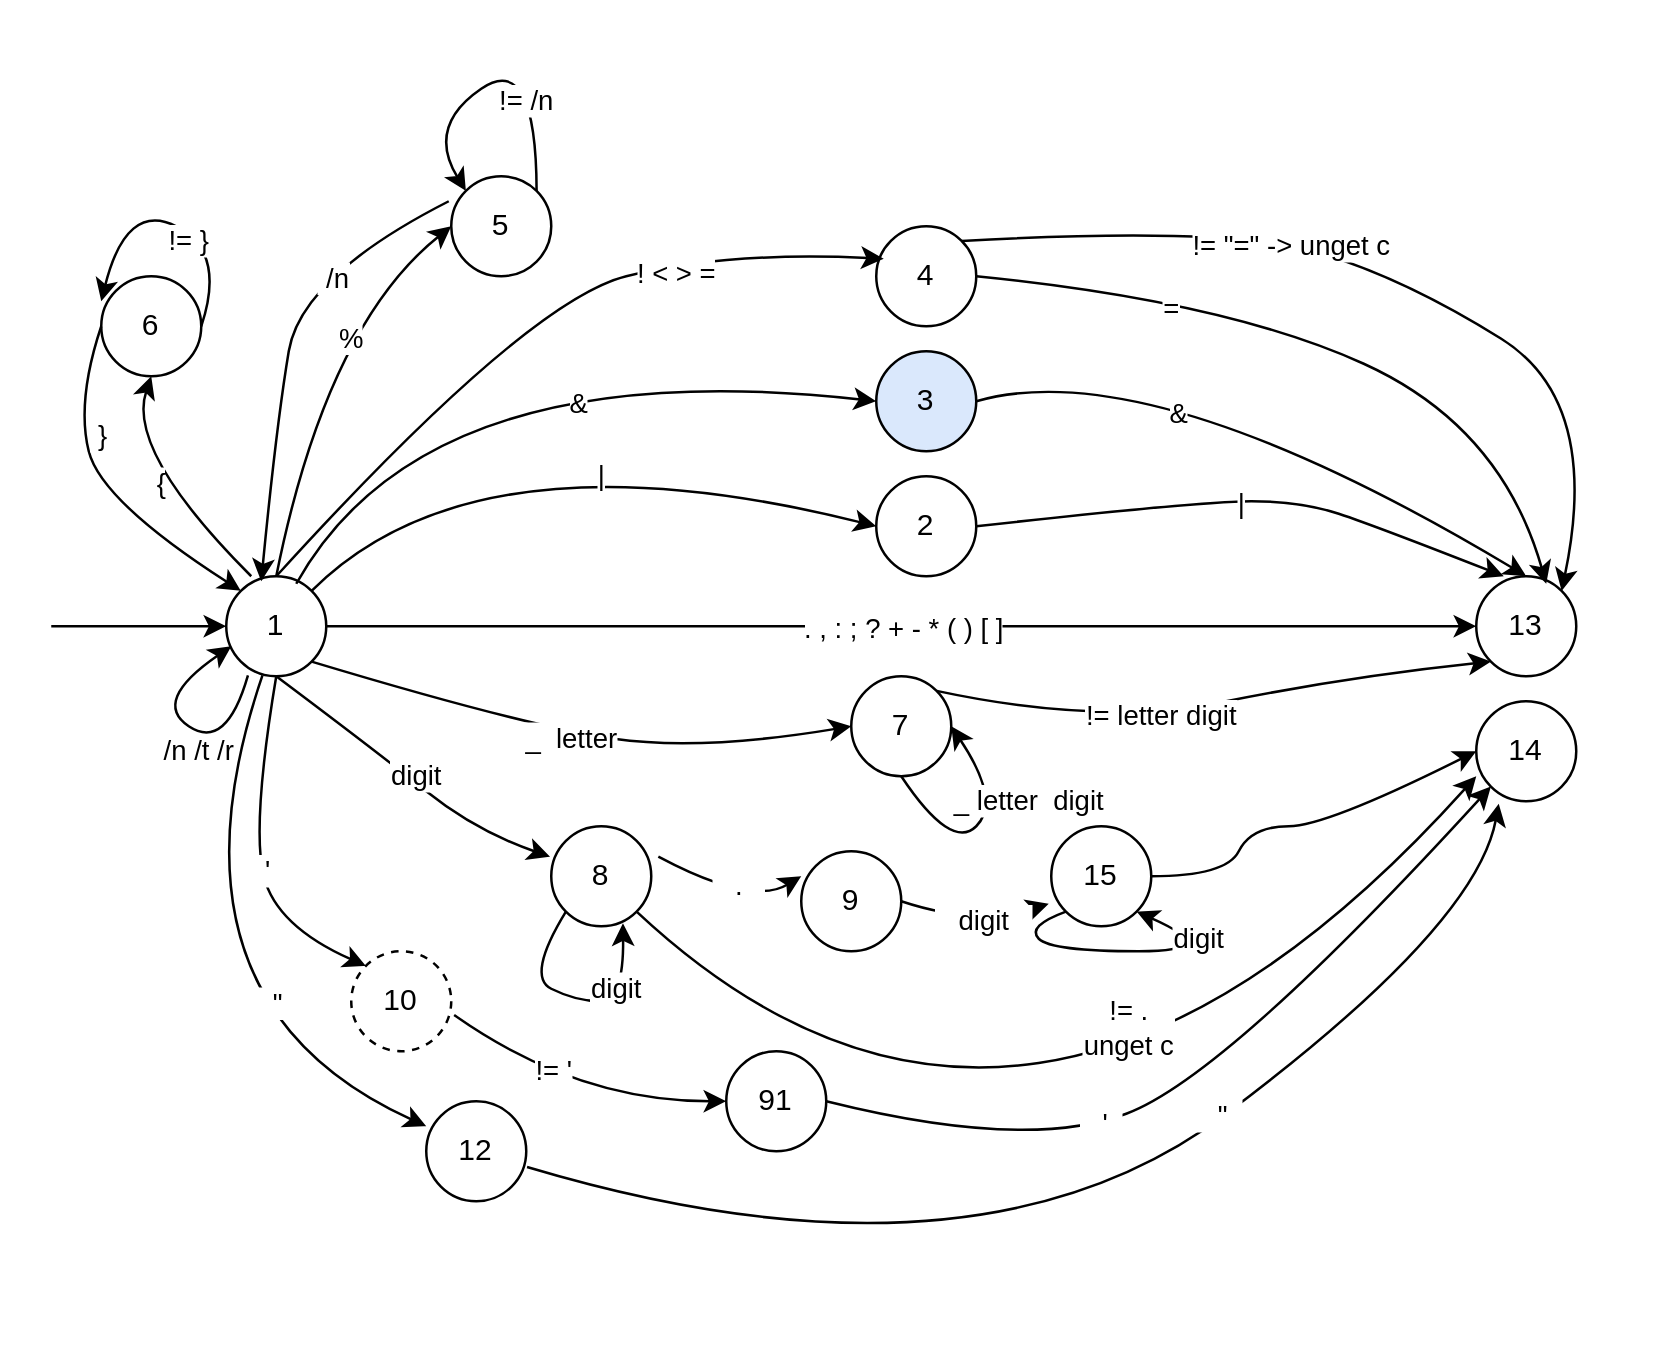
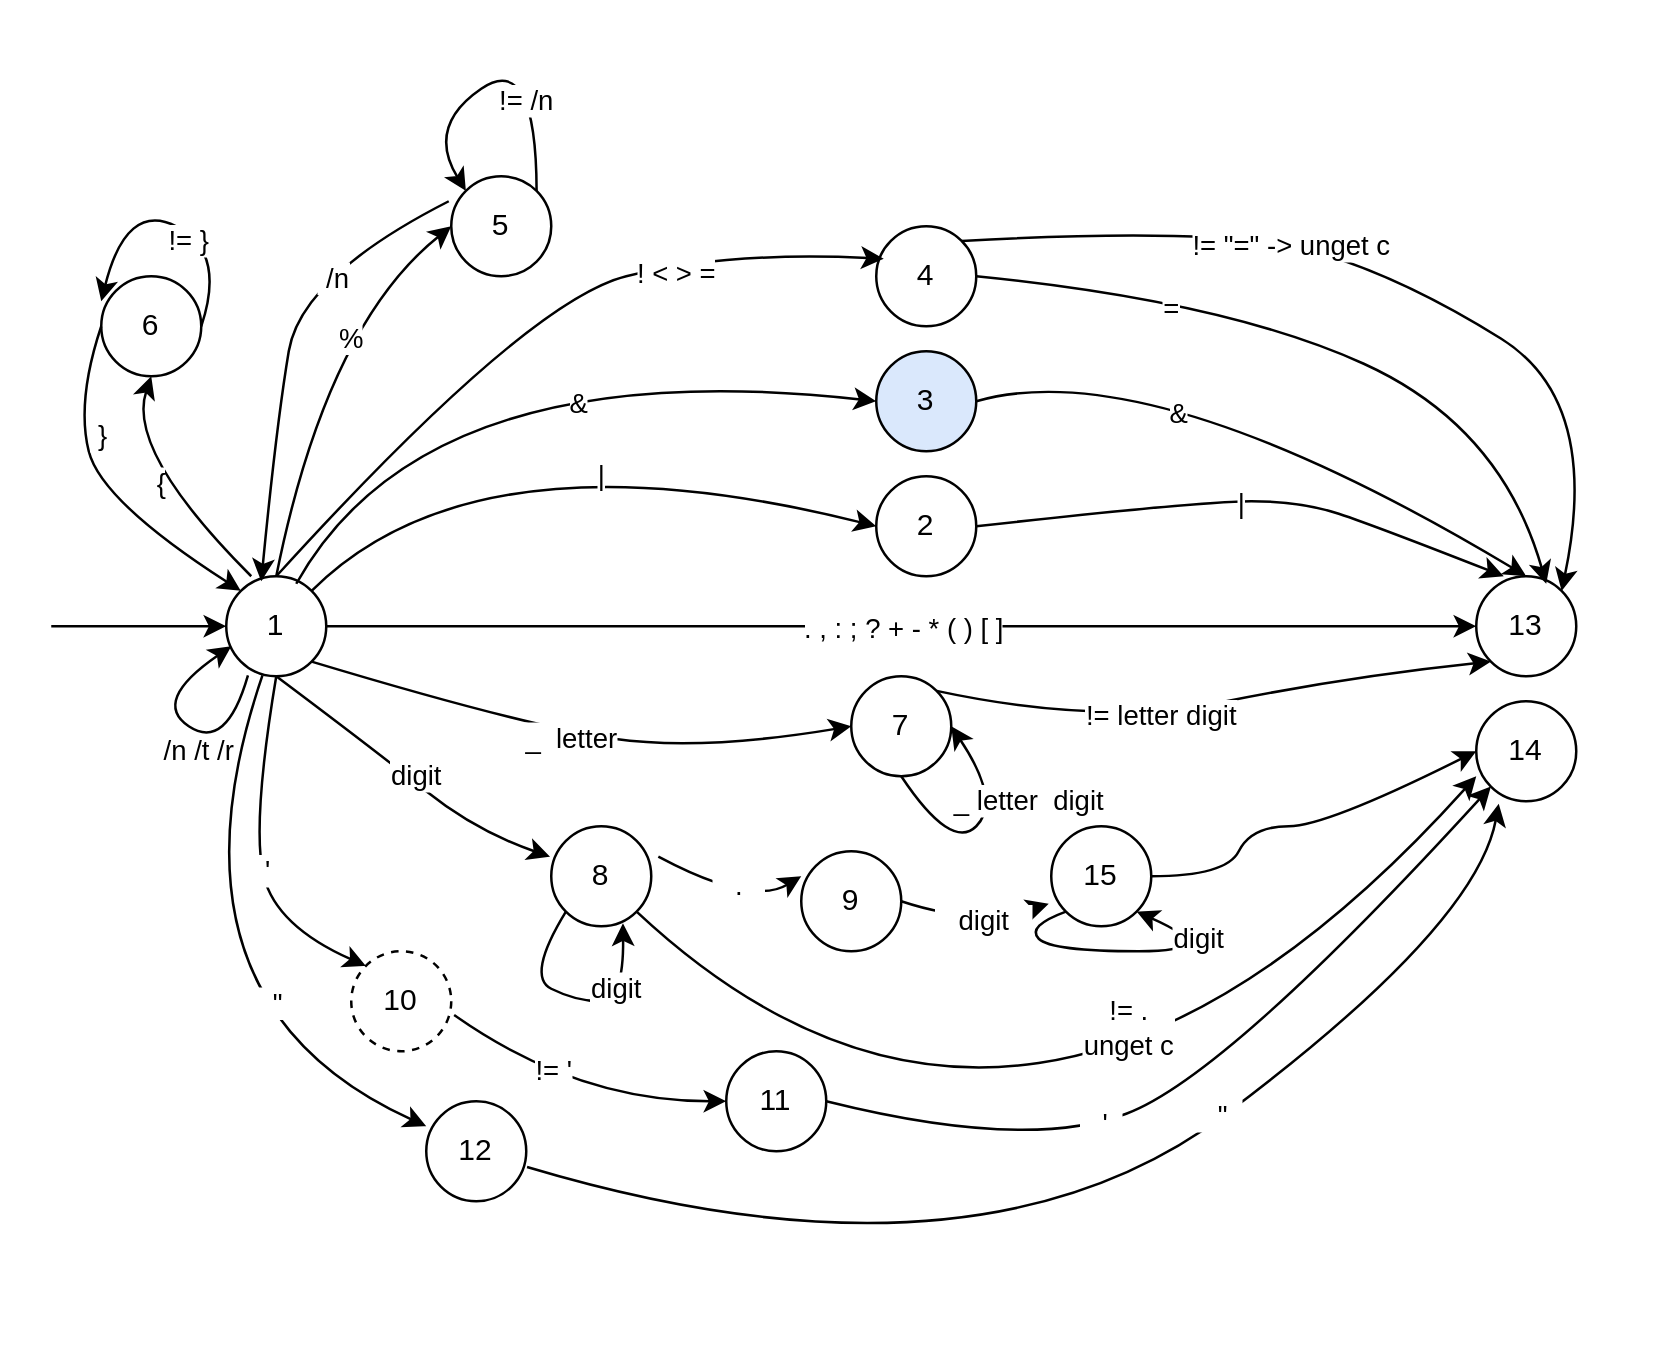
node "91": label "91" -> "11"
